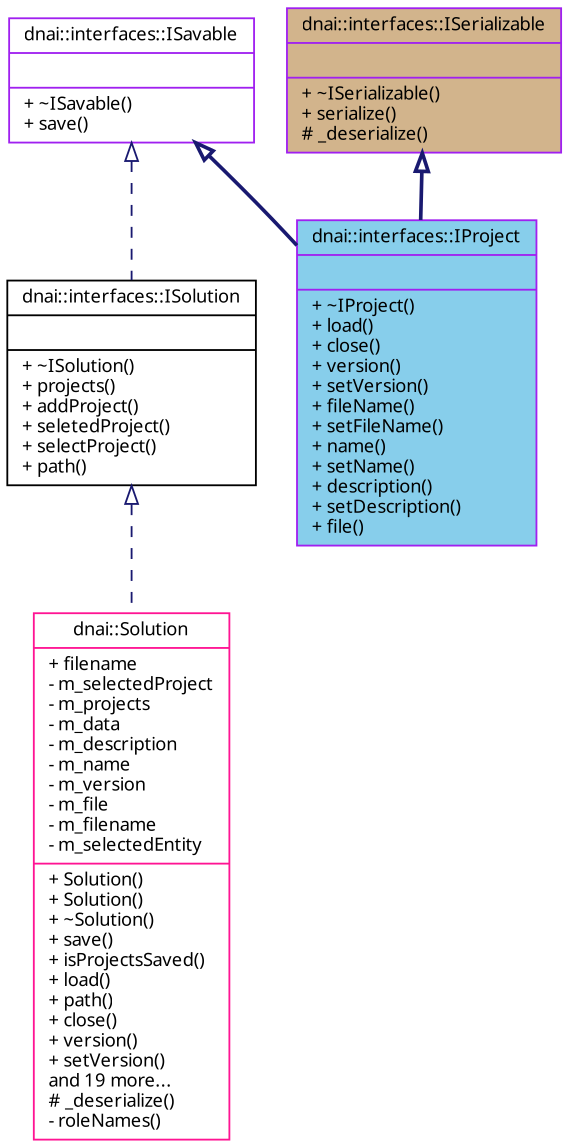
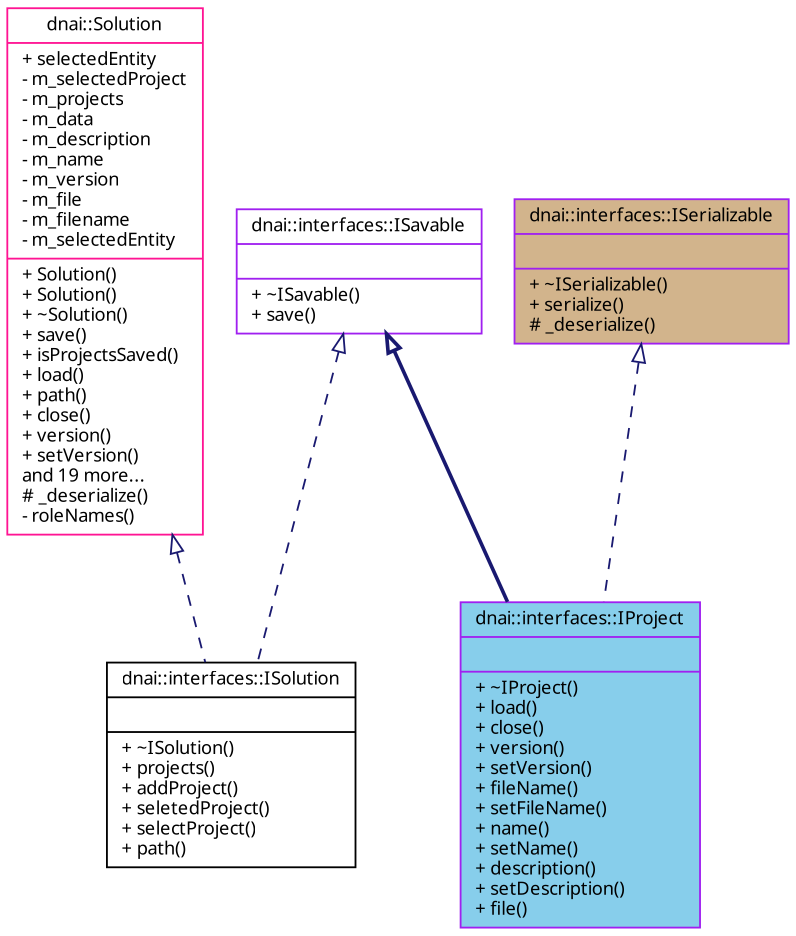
edge "dnai::interfaces::IProject" -> "dnai::interfaces::ISerializable": style bold -> dashed
edge "dnai::Solution" -> "dnai::interfaces::ISolution": reversed
node "dnai::Solution": text "+ filename" -> "+ selectedEntity"
